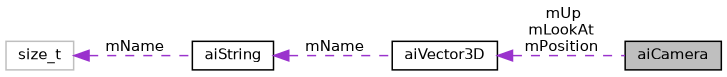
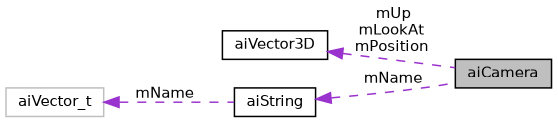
node "size_t": label "size_t" -> "aiVector_t"
edge "aiVector3D" -> "aiString": now "aiCamera" -> "aiString"
